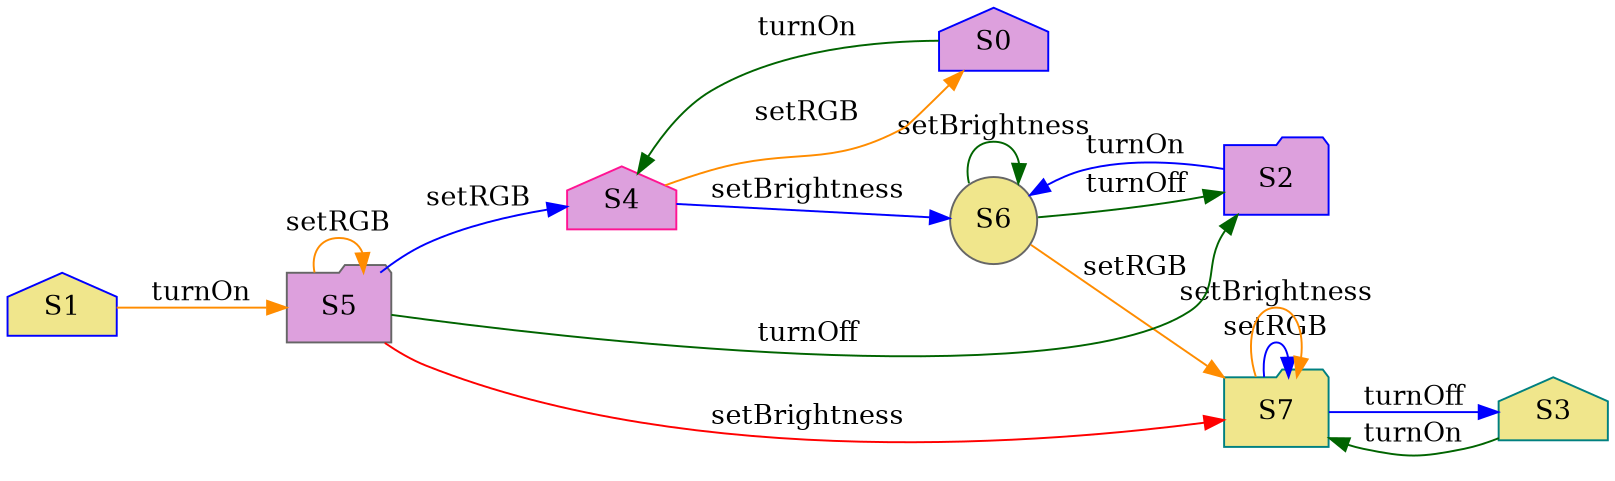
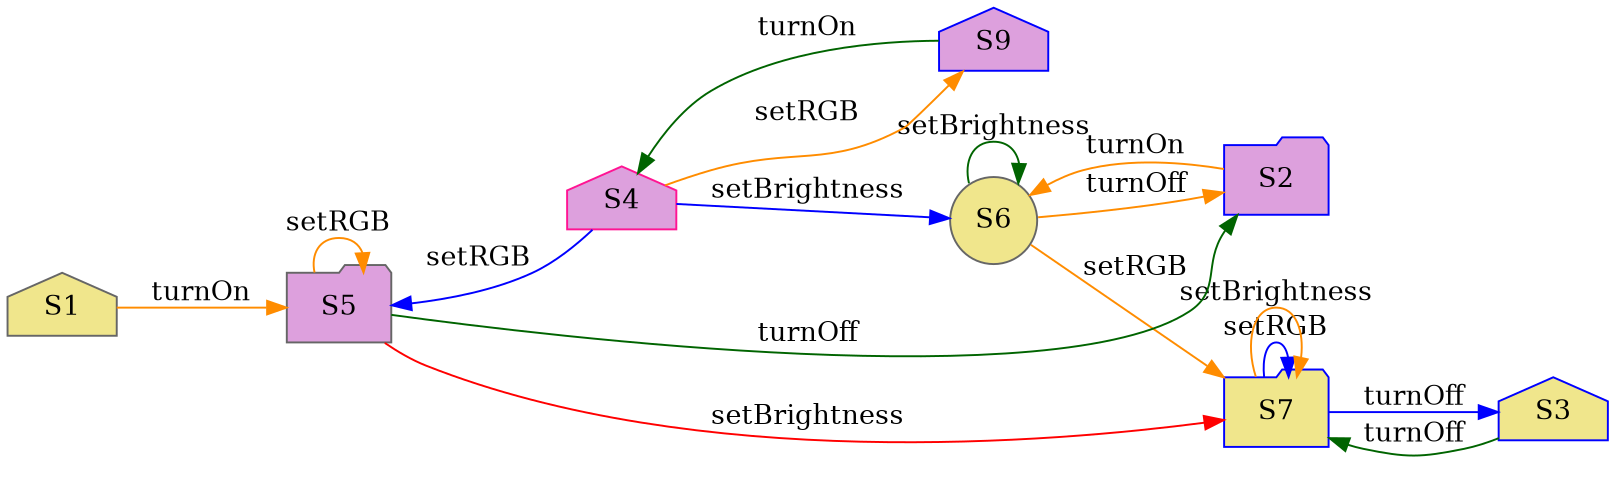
node "S0": label "S0" -> "S9"
edge "S2" -> "S6": color blue -> darkorange
edge "S6" -> "S2": color darkgreen -> darkorange
edge "S5" -> "S4": reversed
node "S1": color blue -> gray40
node "S7": color teal -> blue
node "S3": color teal -> blue
edge "S3" -> "S7": label "turnOn" -> "turnOff"
